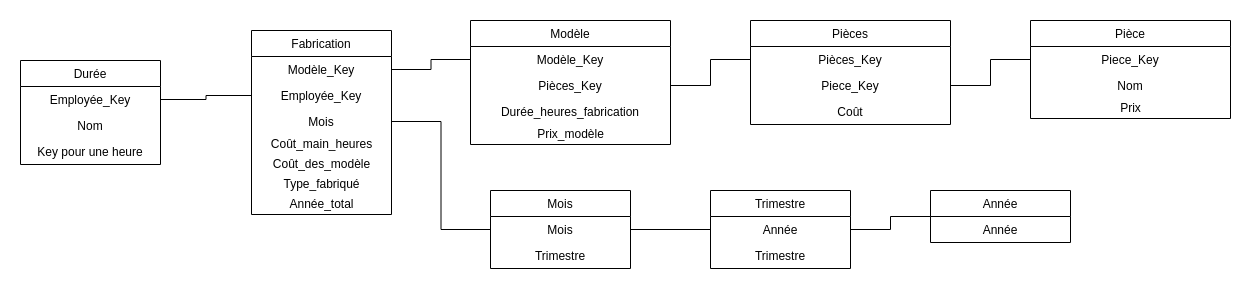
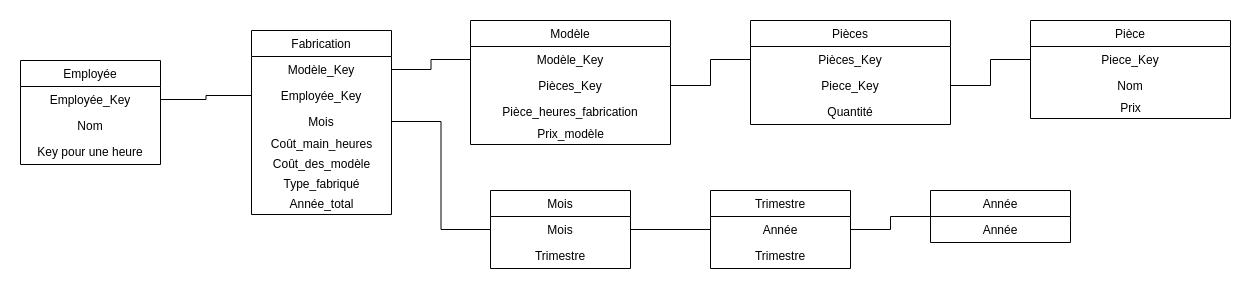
node "Durée": label "Durée" -> "Employée"
node "Durée_heures_fabrication": label "Durée_heures_fabrication" -> "Pièce_heures_fabrication"
node "Coût": label "Coût" -> "Quantité"
